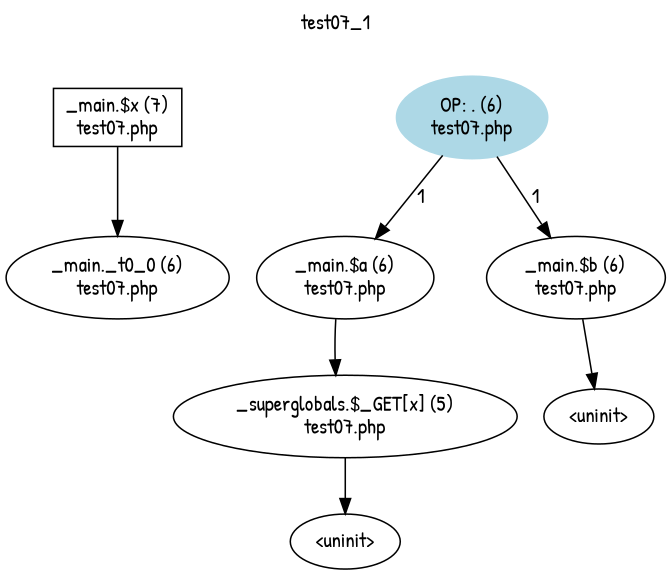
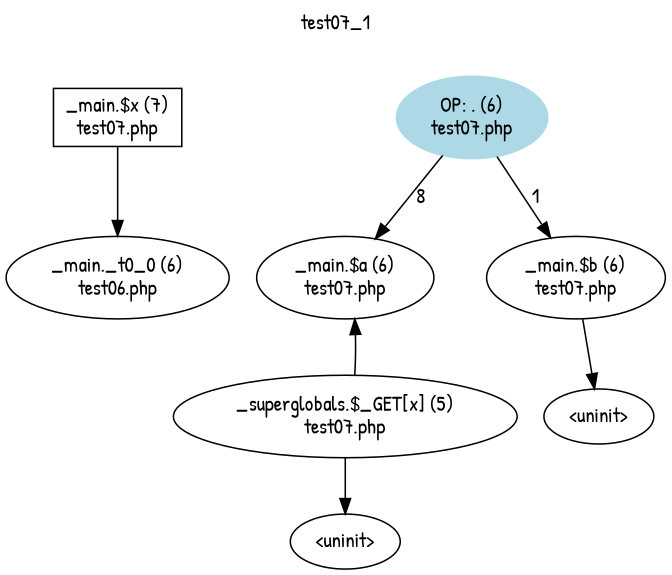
edge "OP: . (6) test07.php" -> "_main.$a (6) test07.php": label "1" -> "8"
node "_main._t0_0 (6) test07.php": label "_main._t0_0 (6) test07.php" -> "_main._t0_0 (6) test06.php"
edge "_main.$a (6) test07.php" -> "_superglobals.$_GET[x] (5) test07.php": reversed
